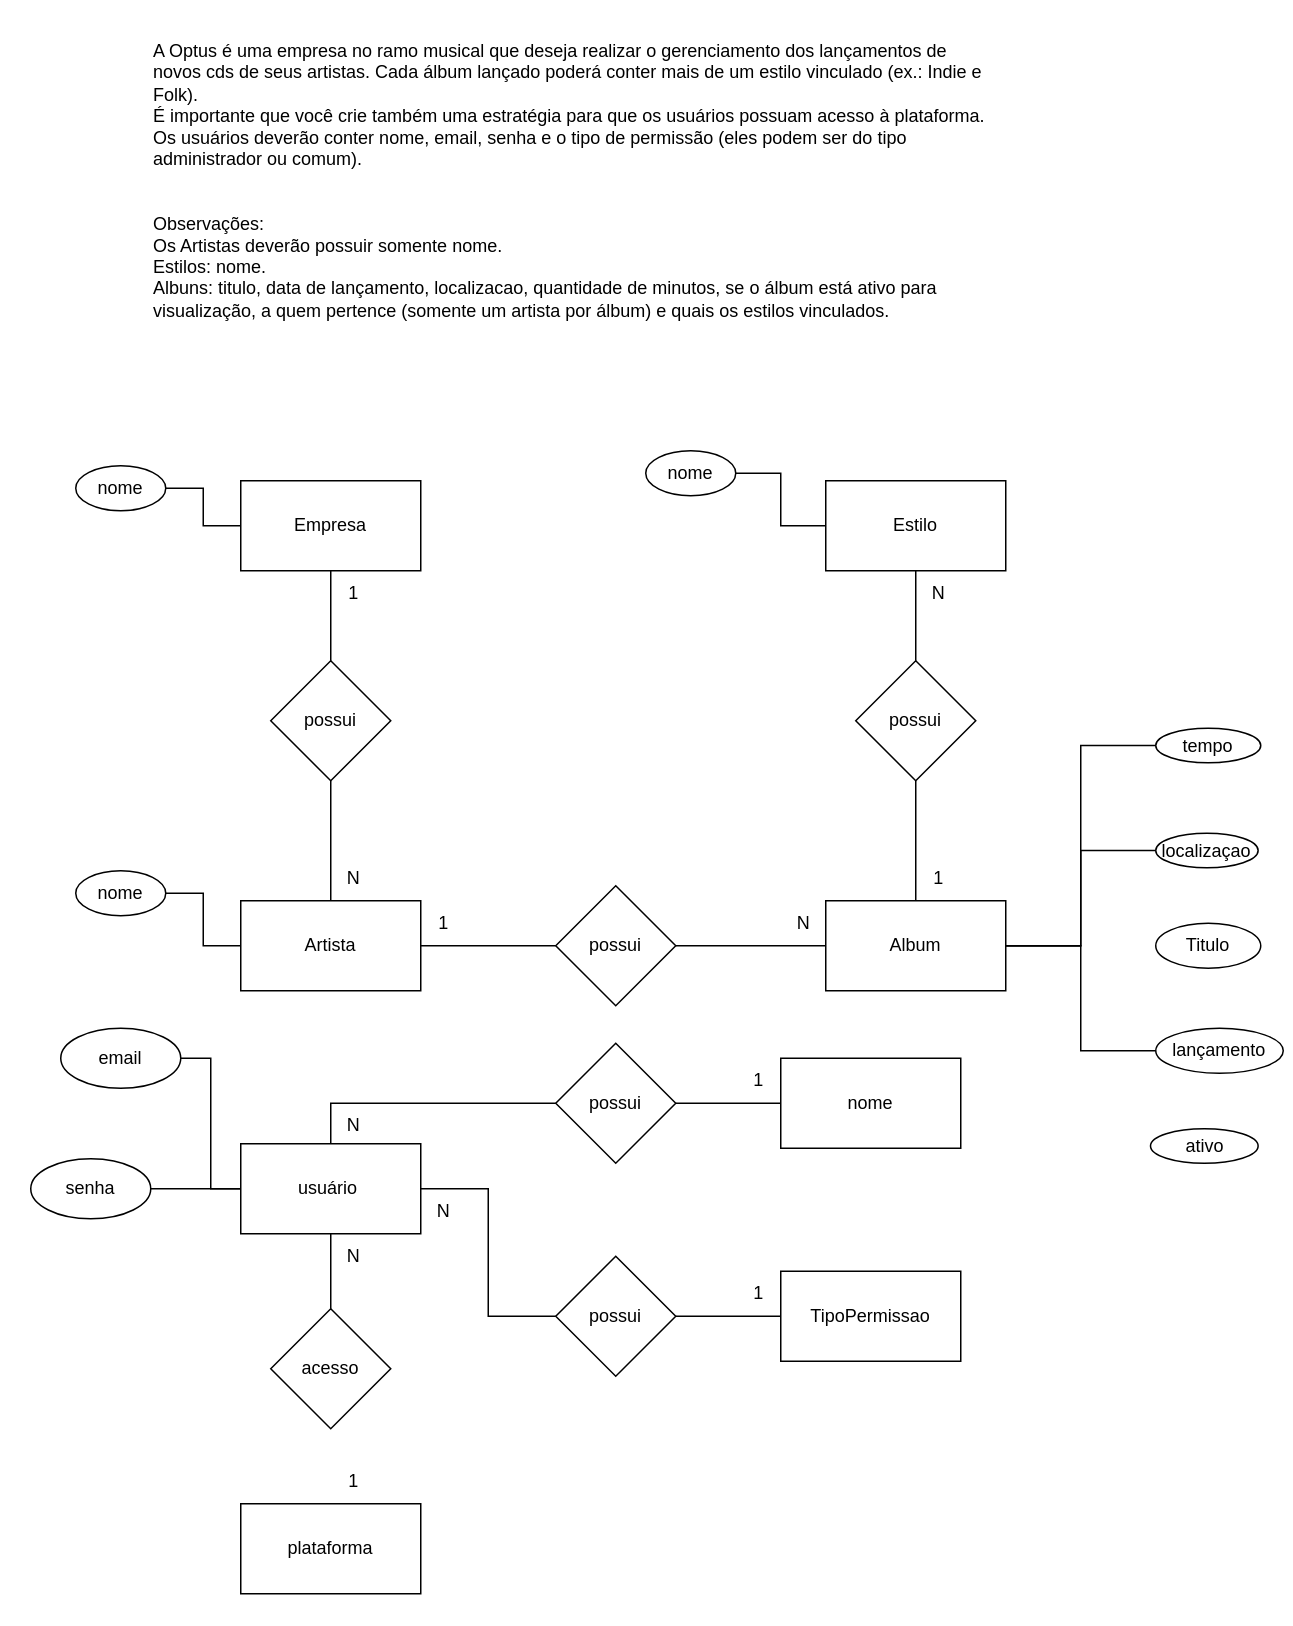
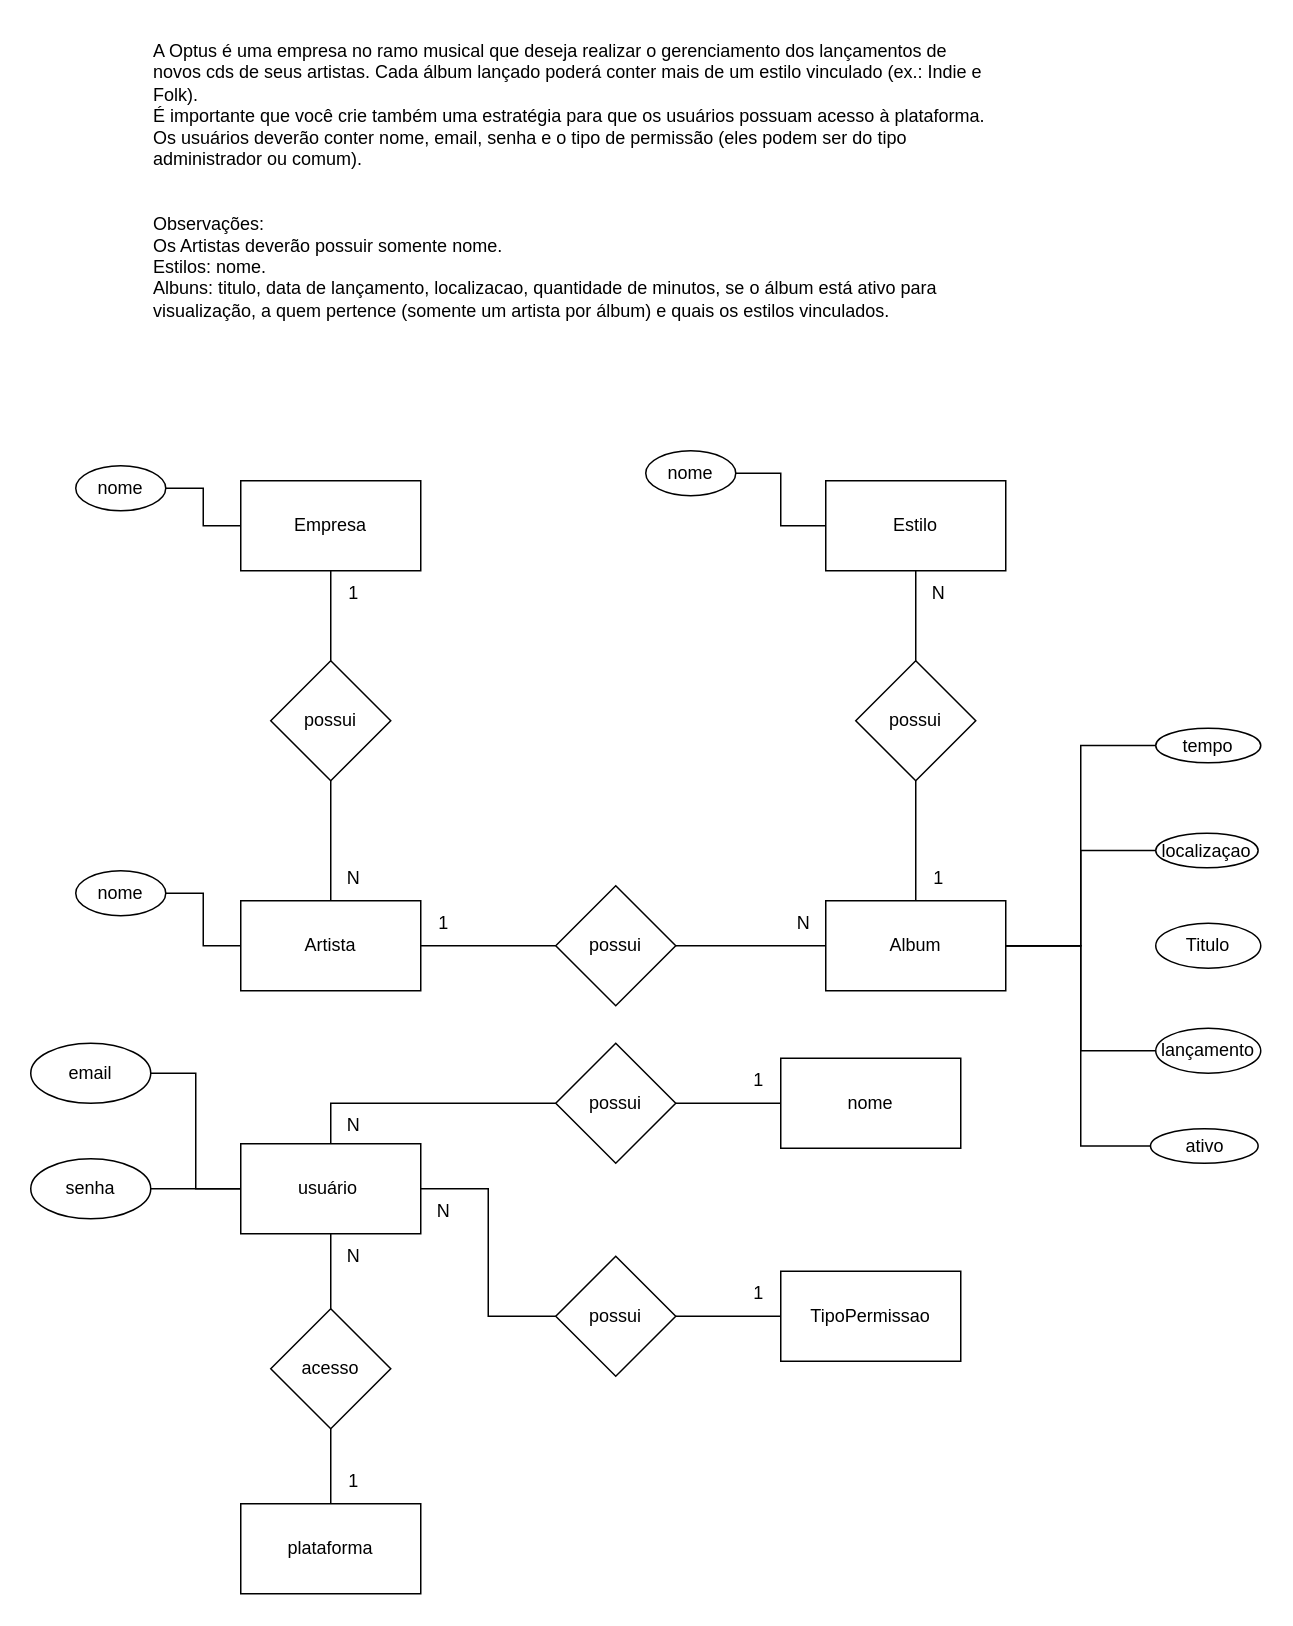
node "lançamento": size 128x45 -> 105x45
node "email": moved (121, 1058) -> (91, 1073)
edge "Album" -- "ativo": added
edge "acesso" -- "plataforma": added
